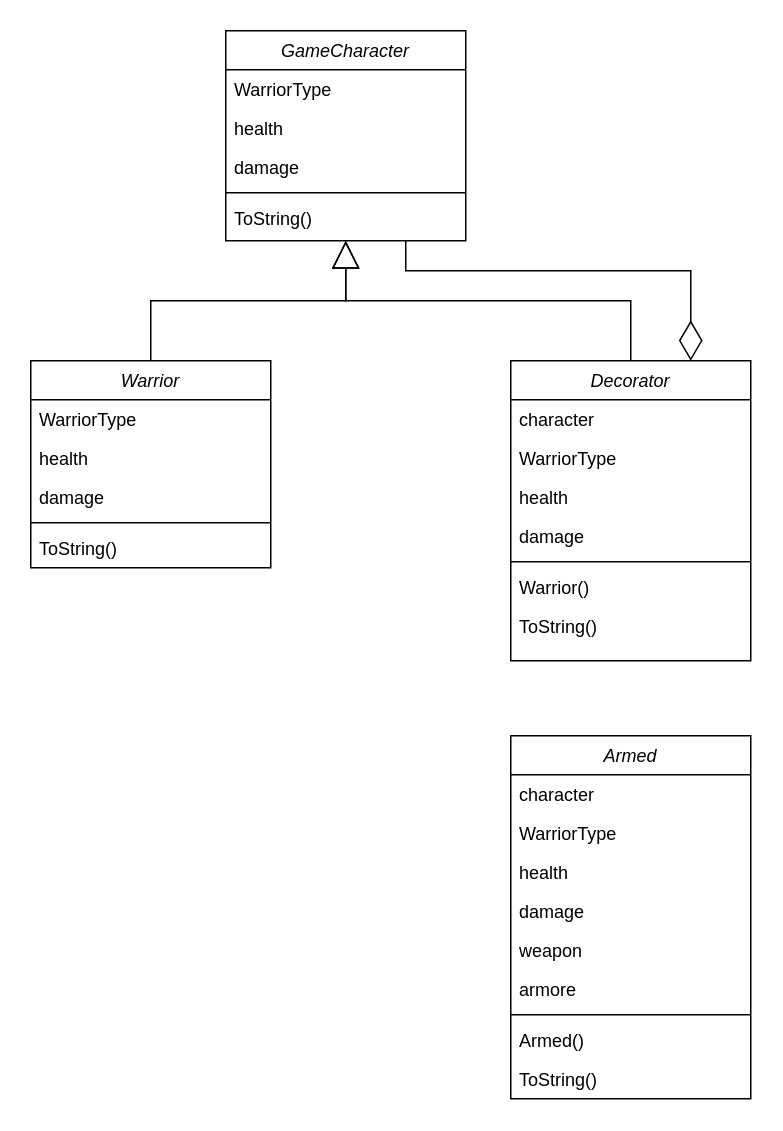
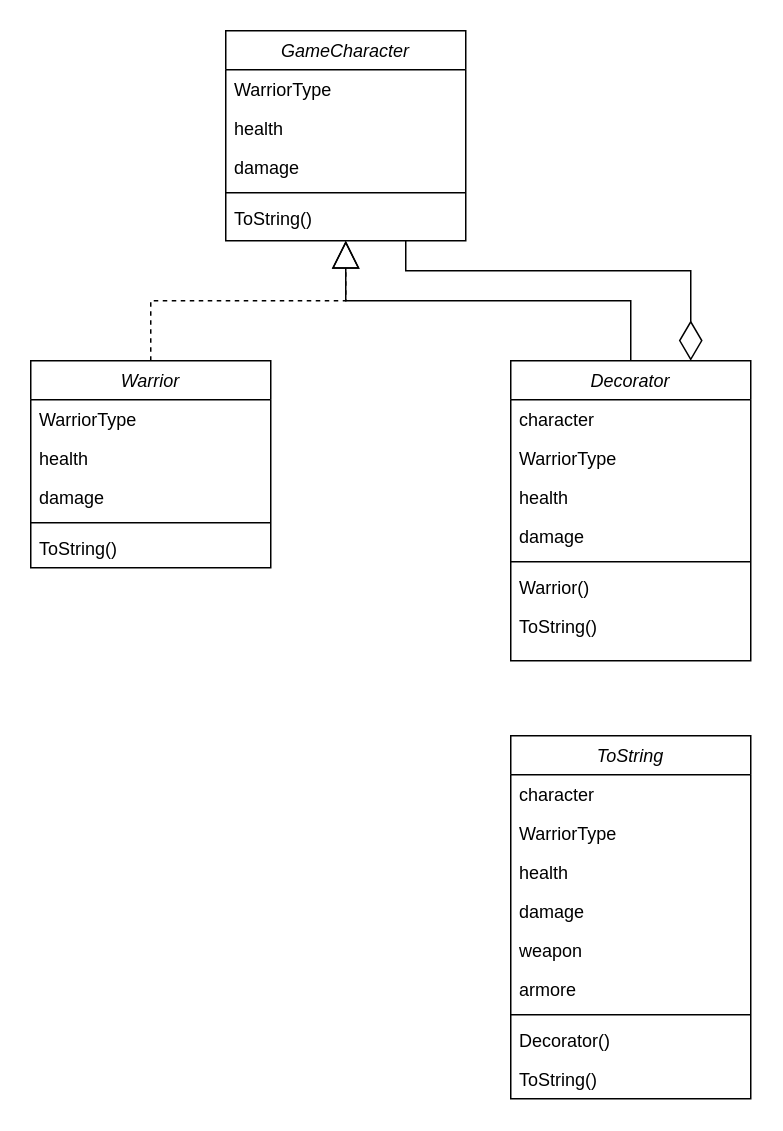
edge "Warrior" -> "GameCharacter": style solid -> dashed
node "Armed": label "Armed" -> "ToString"
node "Armed()": label "Armed()" -> "Decorator()"
